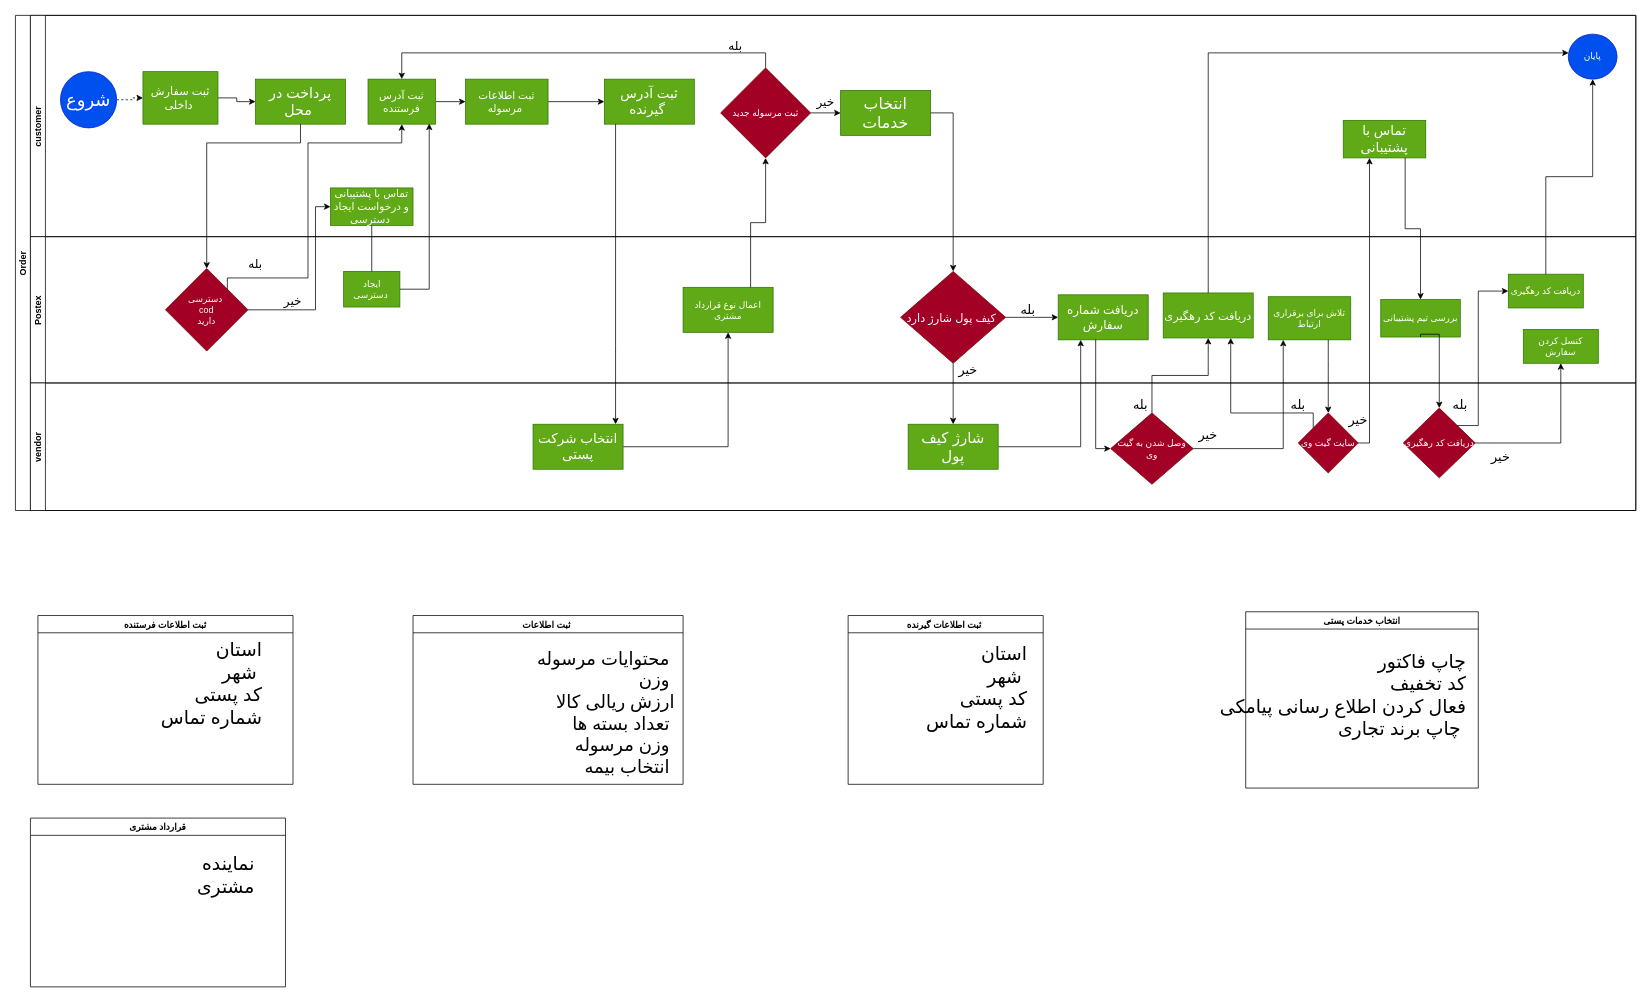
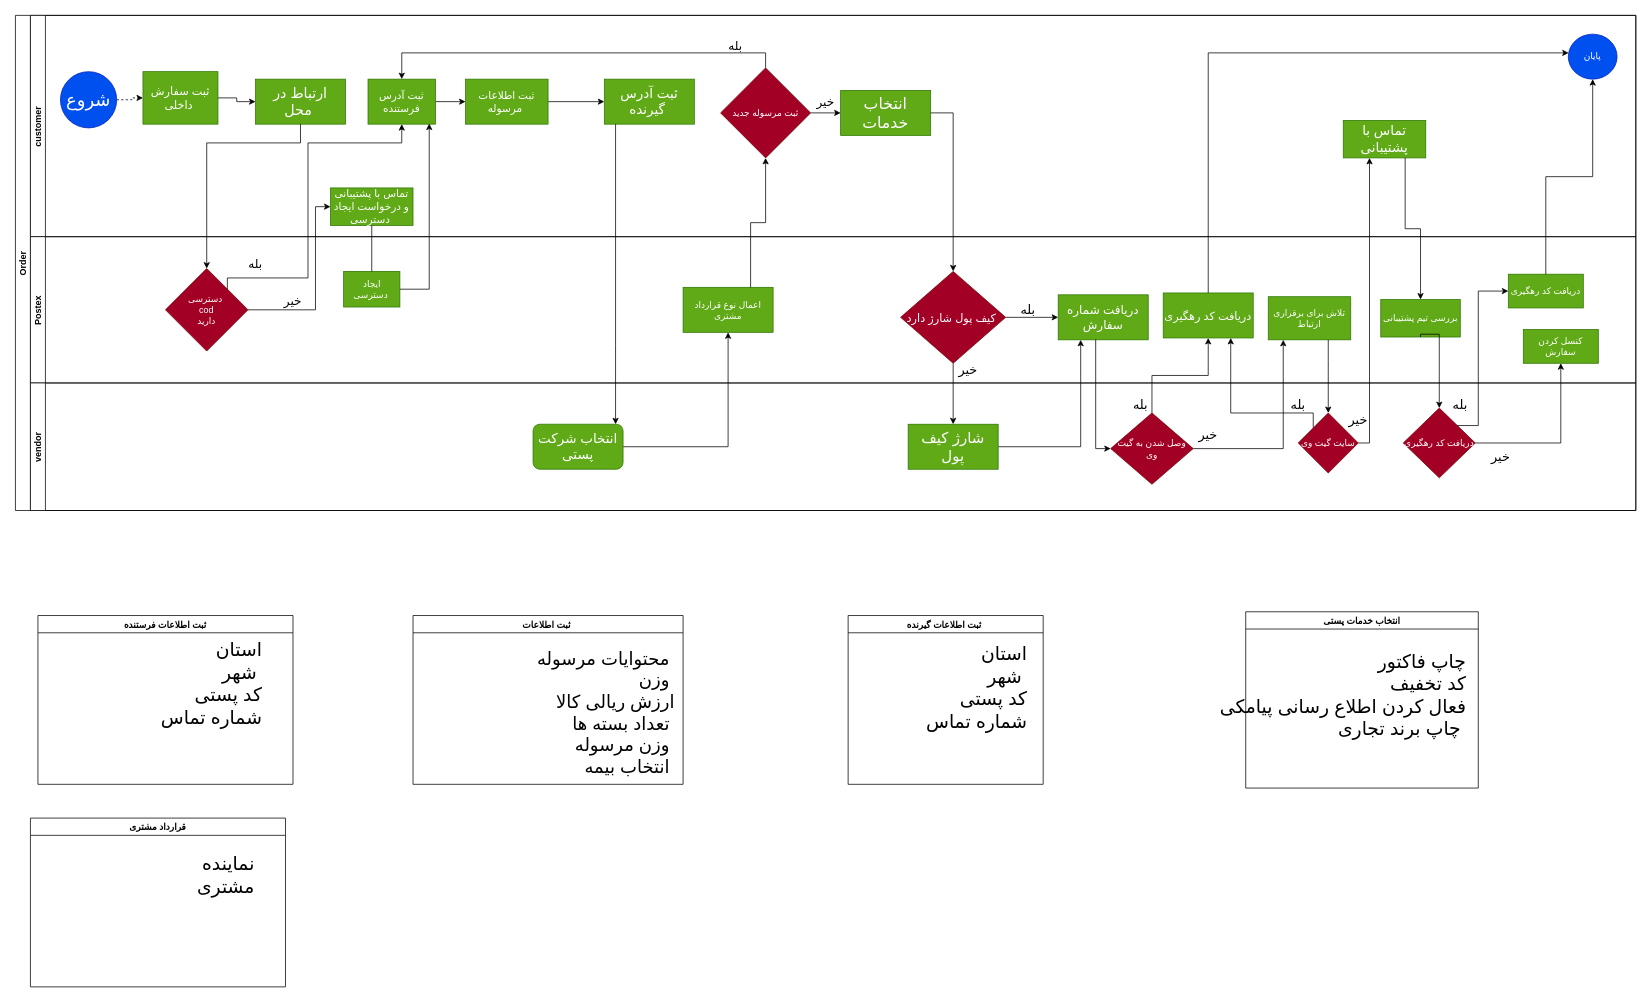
node "پرداخت در محل": label "پرداخت در محل" -> "ارتباط در محل"
node "انتخاب شرکت پستی": shape rectangle -> rounded rectangle
